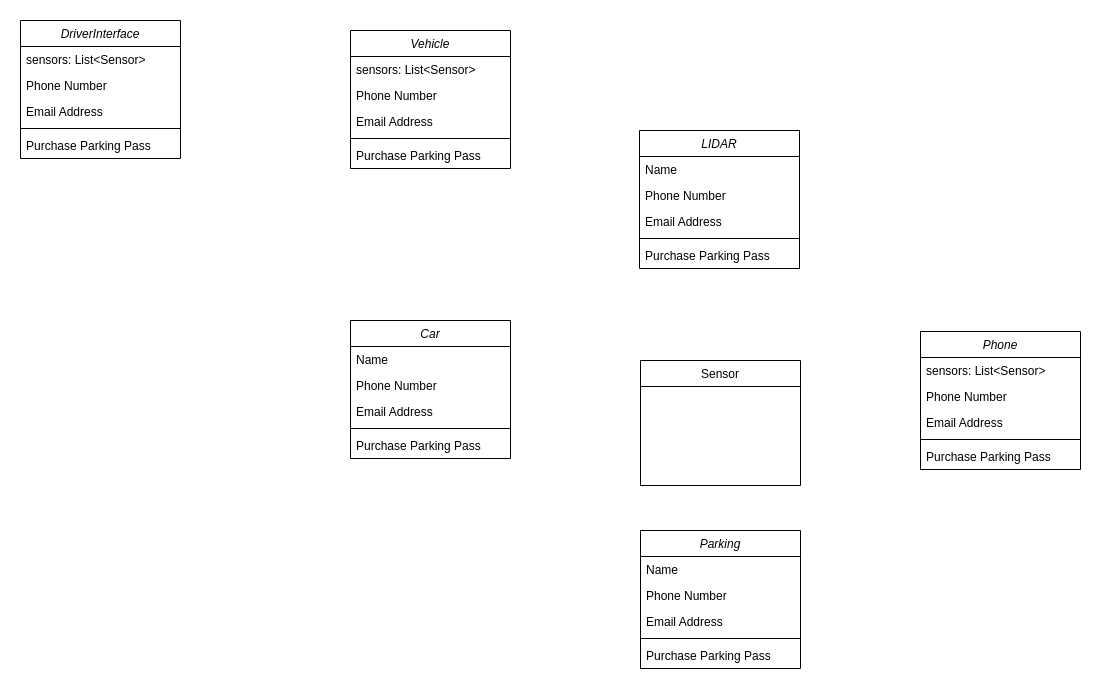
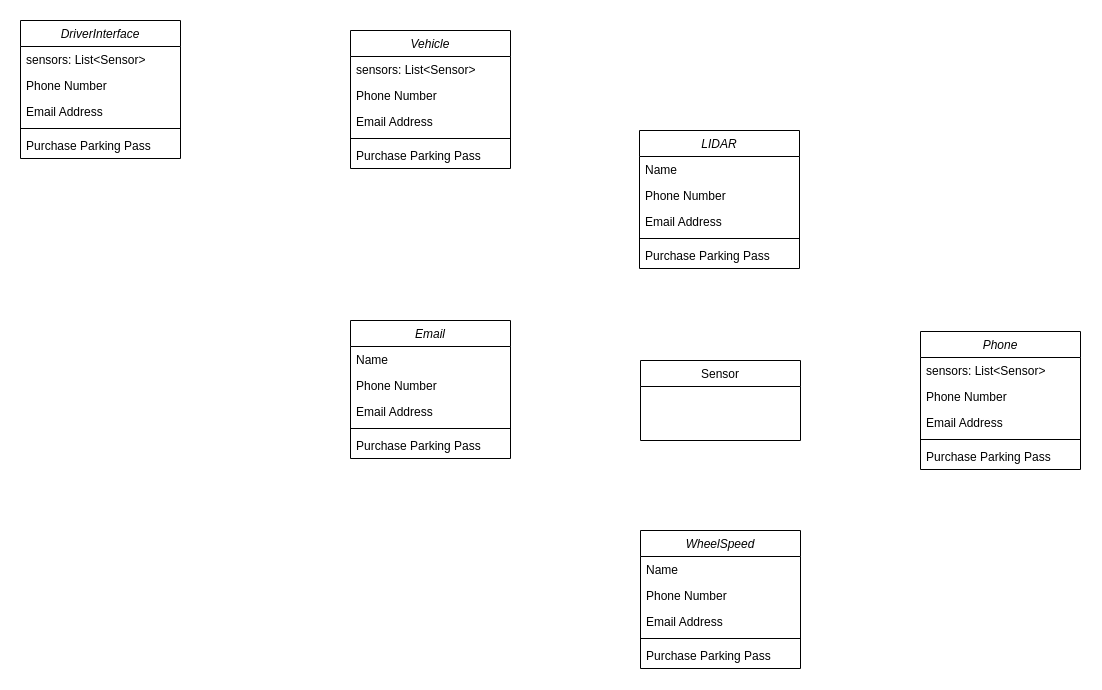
node "Car": label "Car" -> "Email"
node "Sensor": size 160x125 -> 160x80
node "Parking": label "Parking" -> "WheelSpeed"
